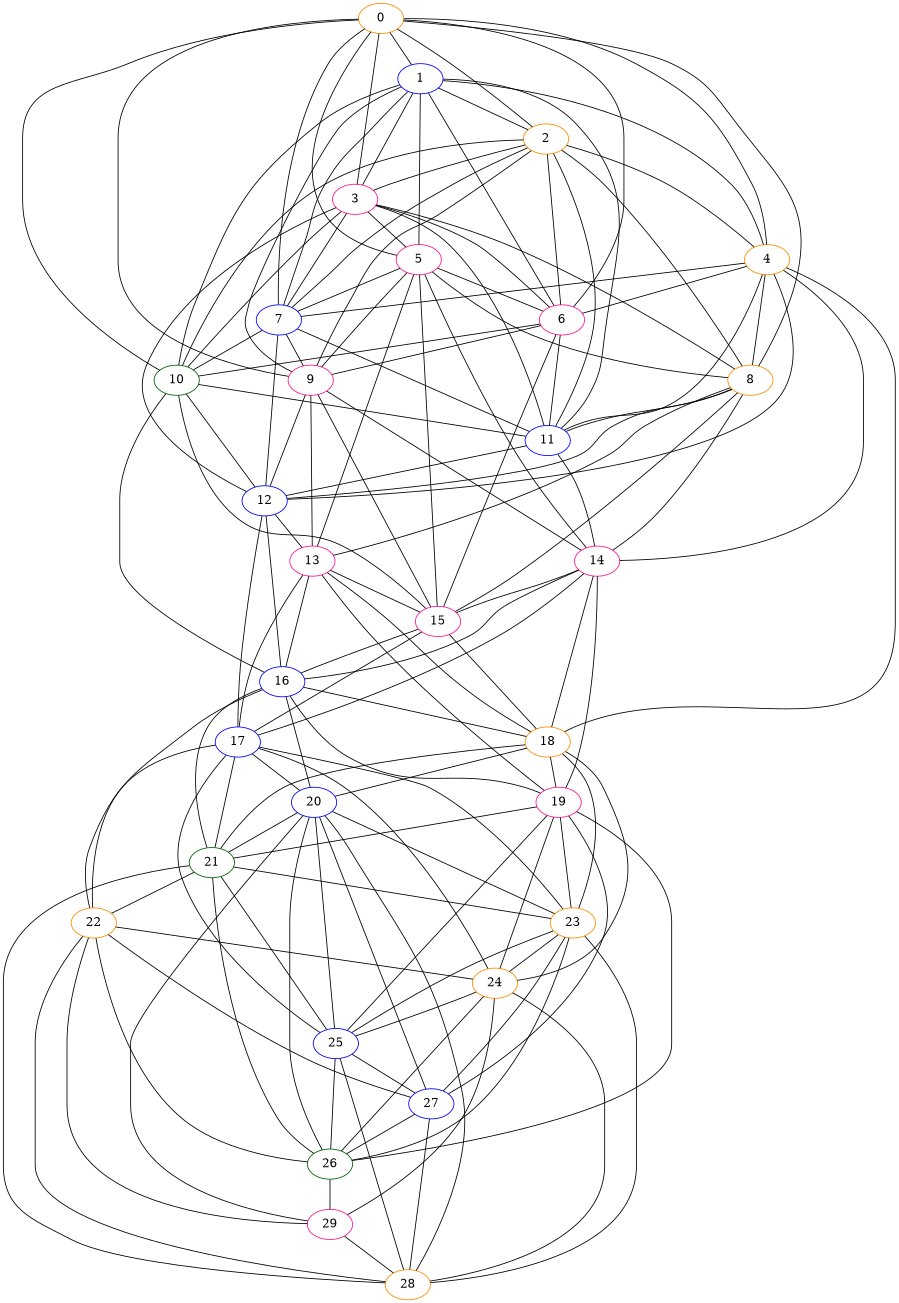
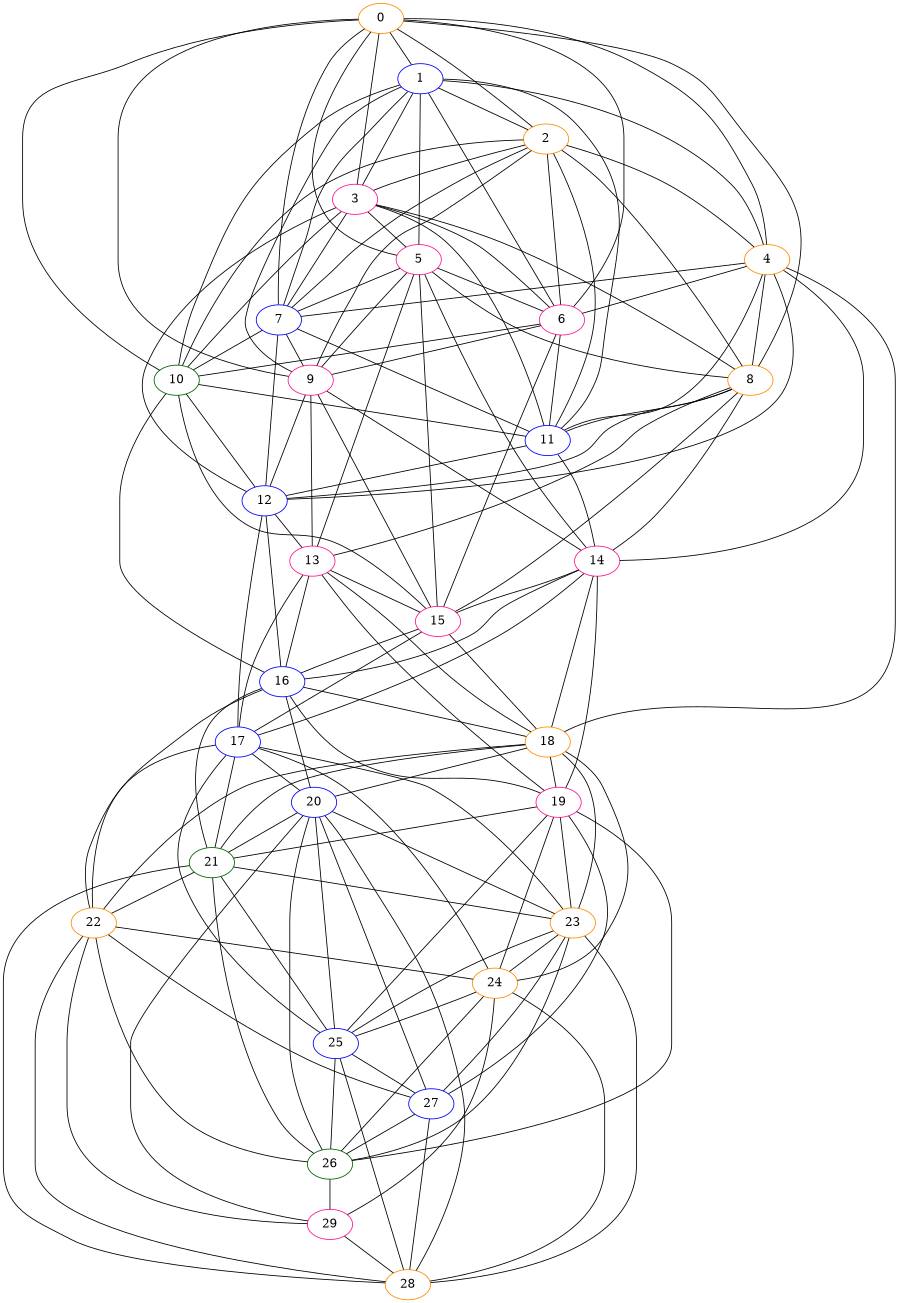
edge "18" -- "22": added
